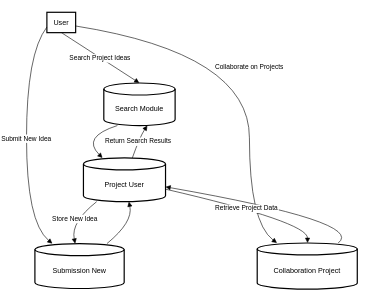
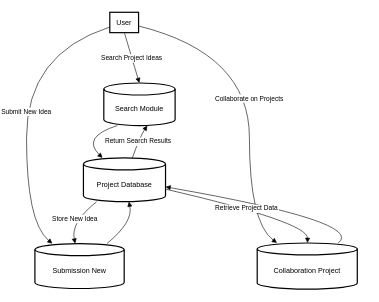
node "User": moved (61, 23) -> (124, 23)
node "Project User": label "Project User" -> "Project Database"
